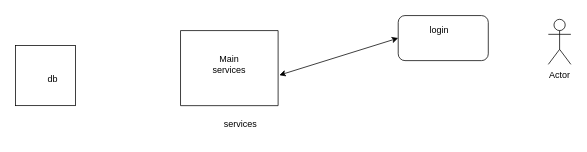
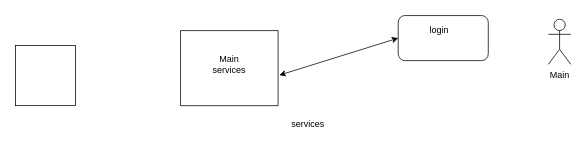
node "Actor": label "Actor" -> "Main"
node "db": removed
node "services": moved (240, 124) -> (308, 124)
